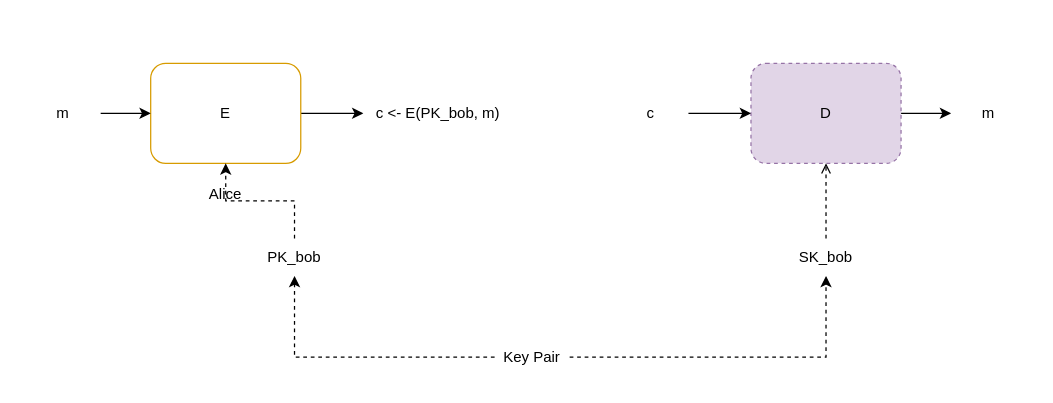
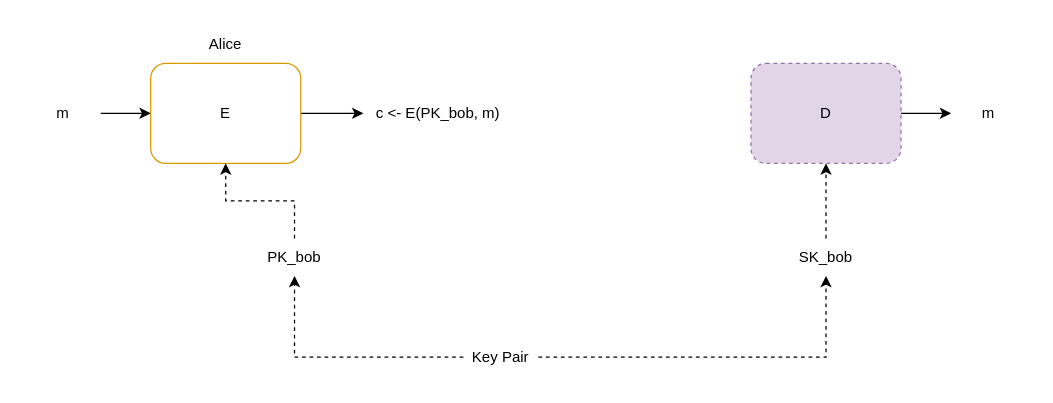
node "c": removed
edge "c" -> "D": removed
edge "SK_bob" -> "D": arrowhead open -> classic
node "Alice": moved (226, 194) -> (226, 44)
node "Key Pair": moved (532, 357) -> (501, 357)
